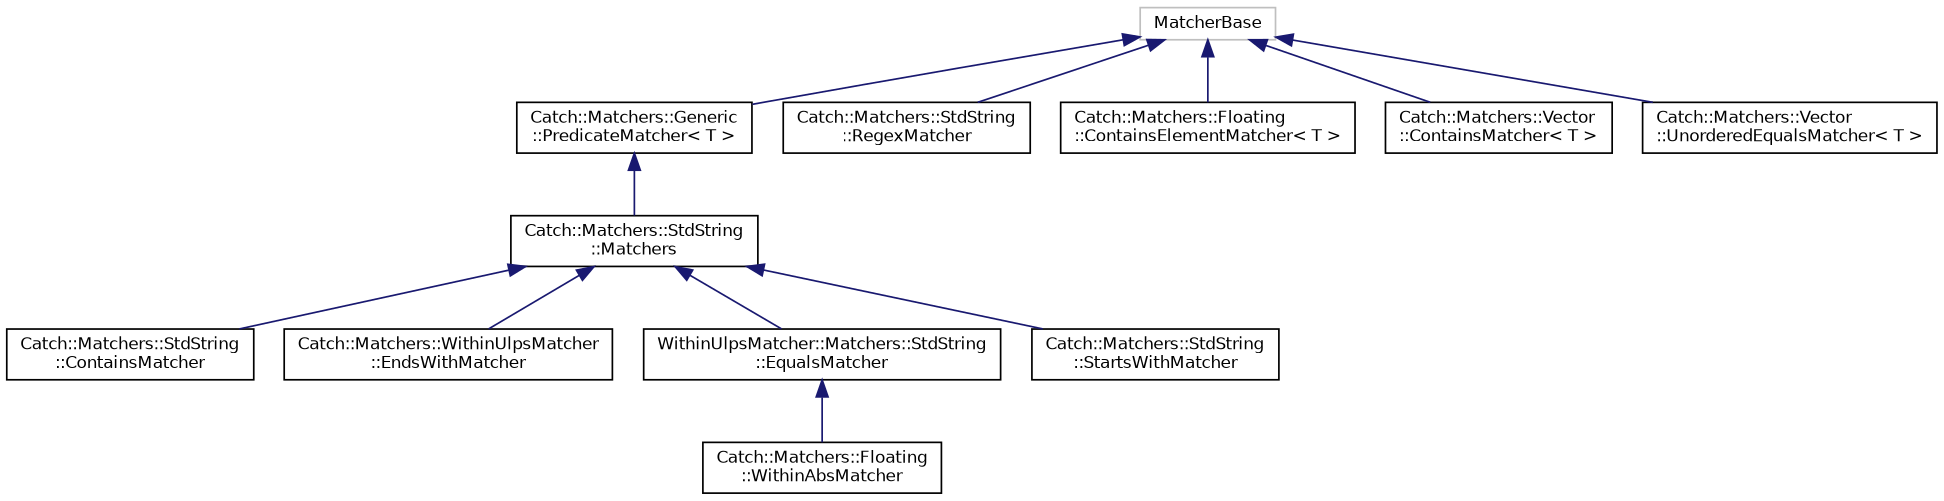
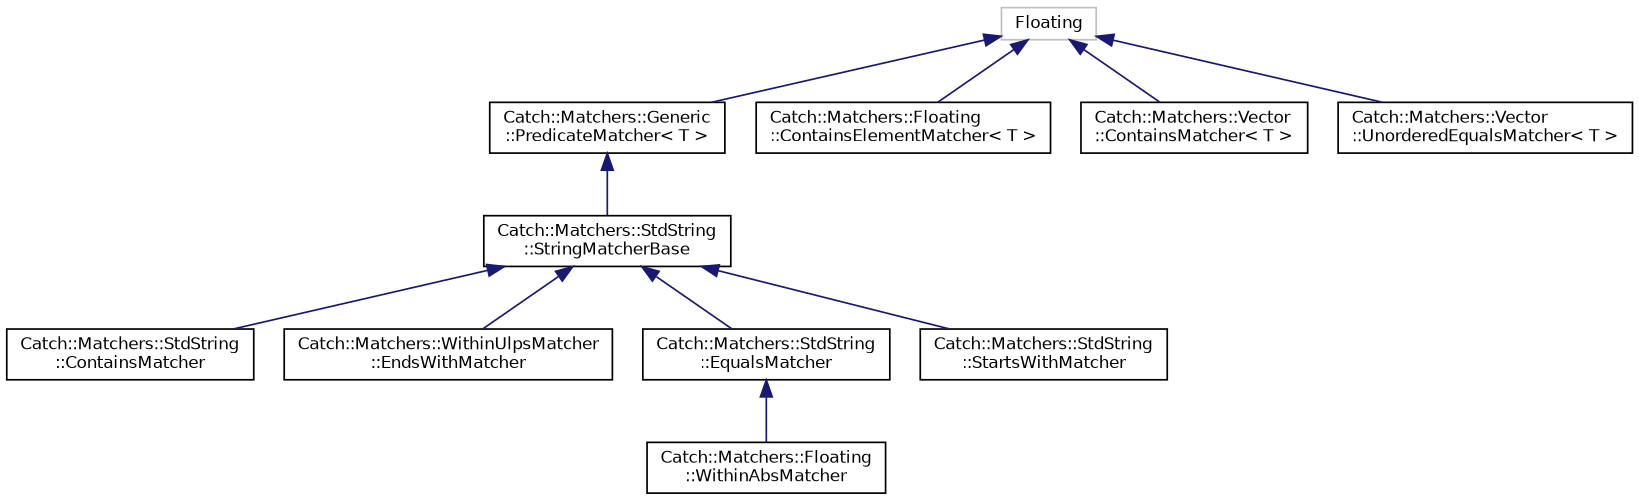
node "MatcherBase": label "MatcherBase" -> "Floating"
node "Catch::Matchers::StdString ::RegexMatcher": removed
node "Catch::Matchers::StdString ::Matchers": label "Catch::Matchers::StdString ::Matchers" -> "Catch::Matchers::StdString ::StringMatcherBase"
node "WithinUlpsMatcher::Matchers::StdString ::EqualsMatcher": label "WithinUlpsMatcher::Matchers::StdString ::EqualsMatcher" -> "Catch::Matchers::StdString ::EqualsMatcher"
